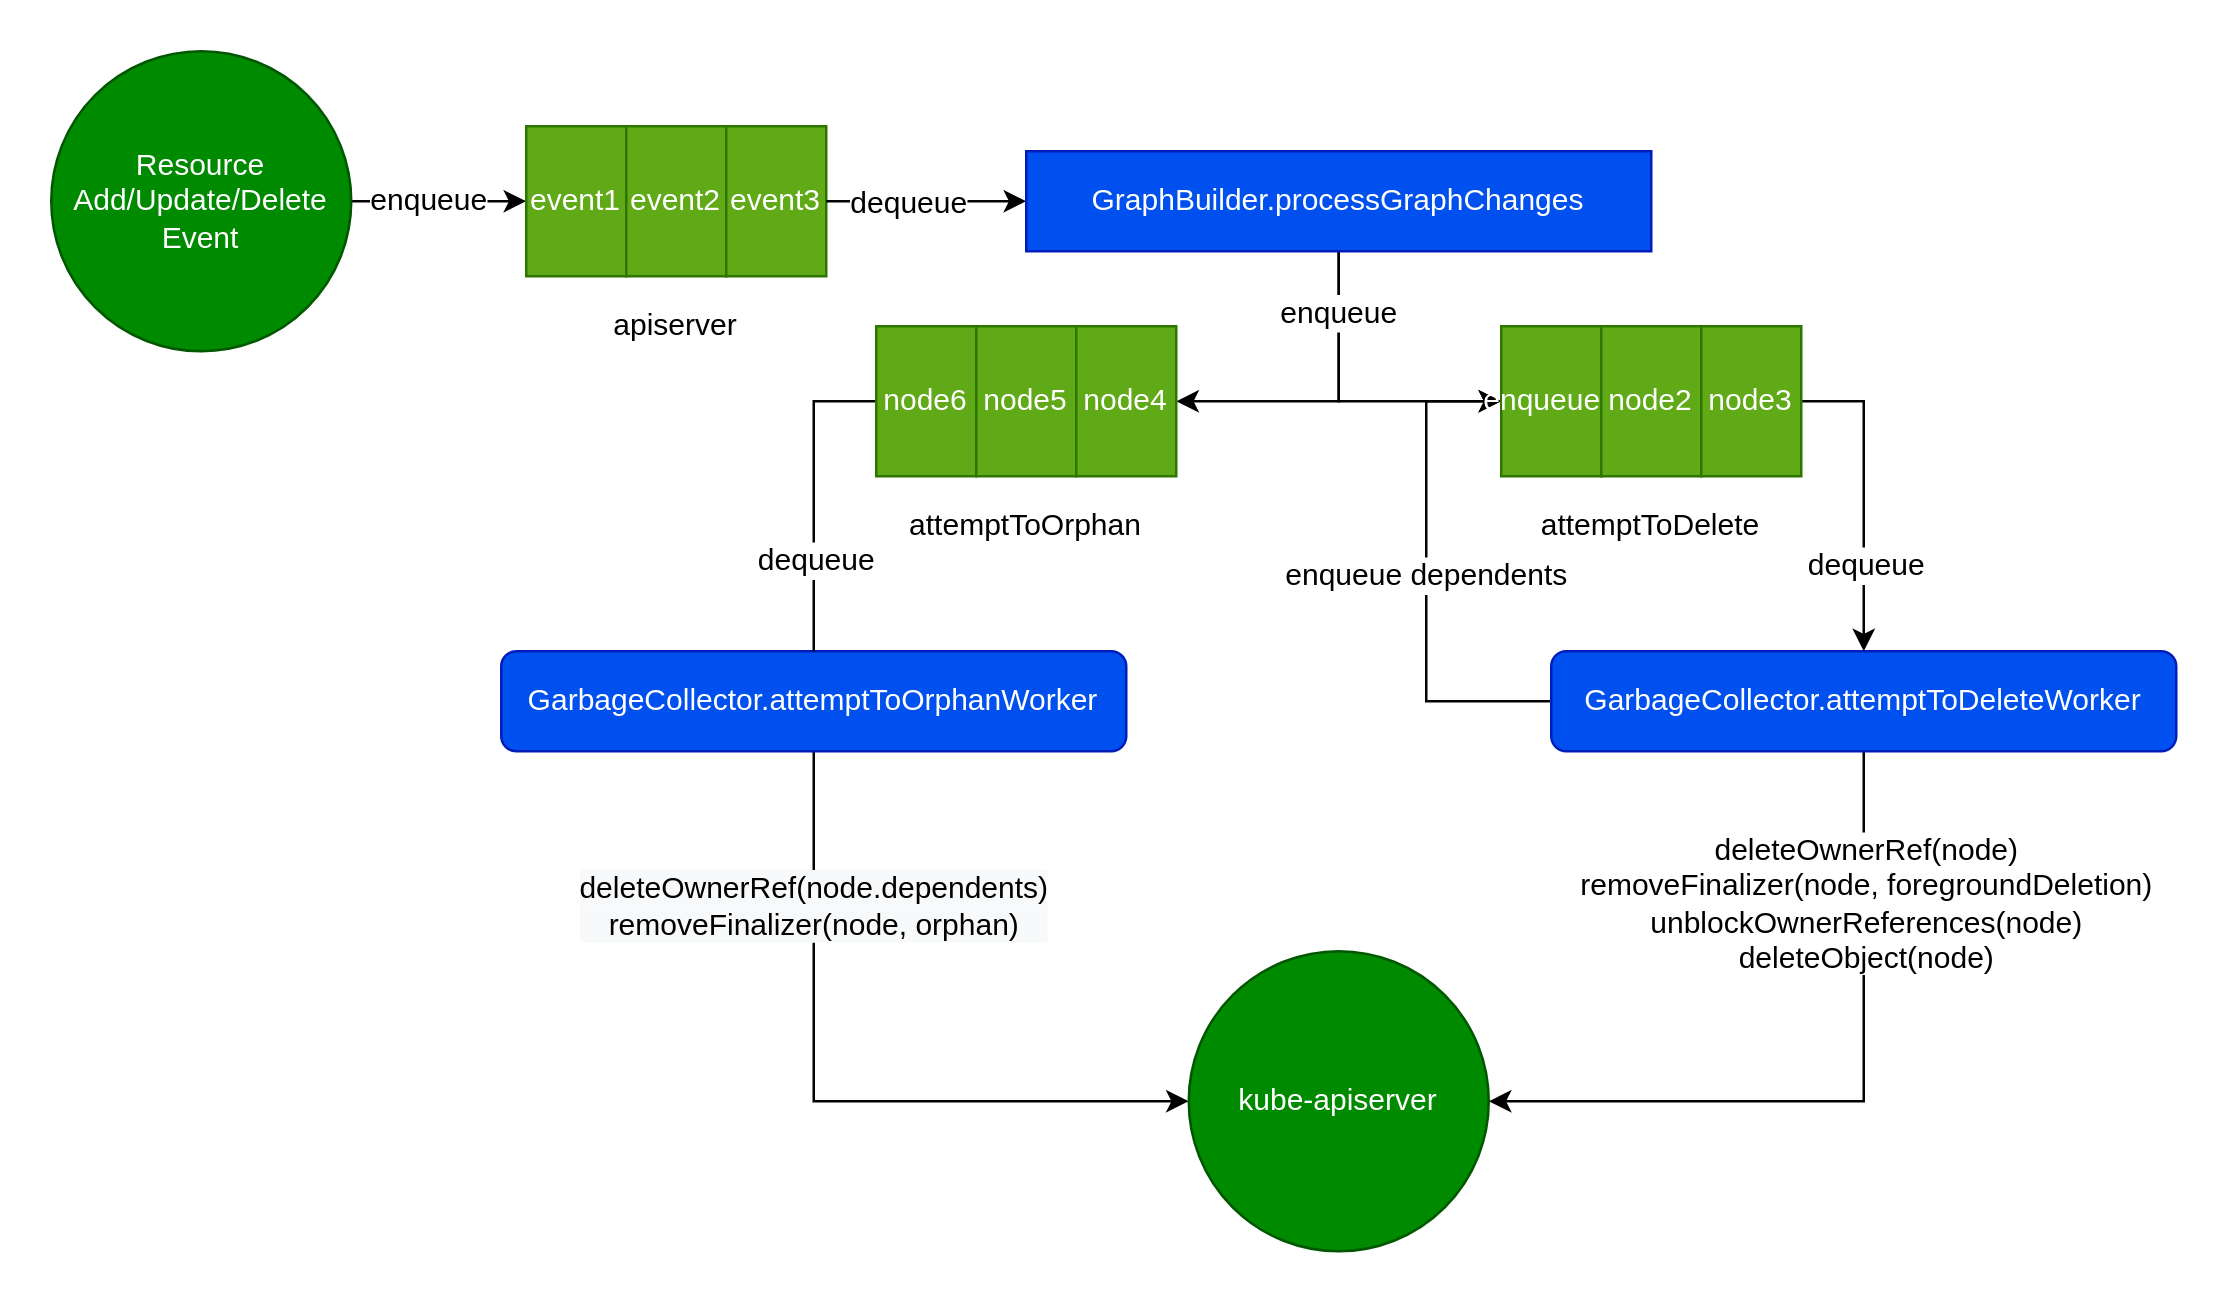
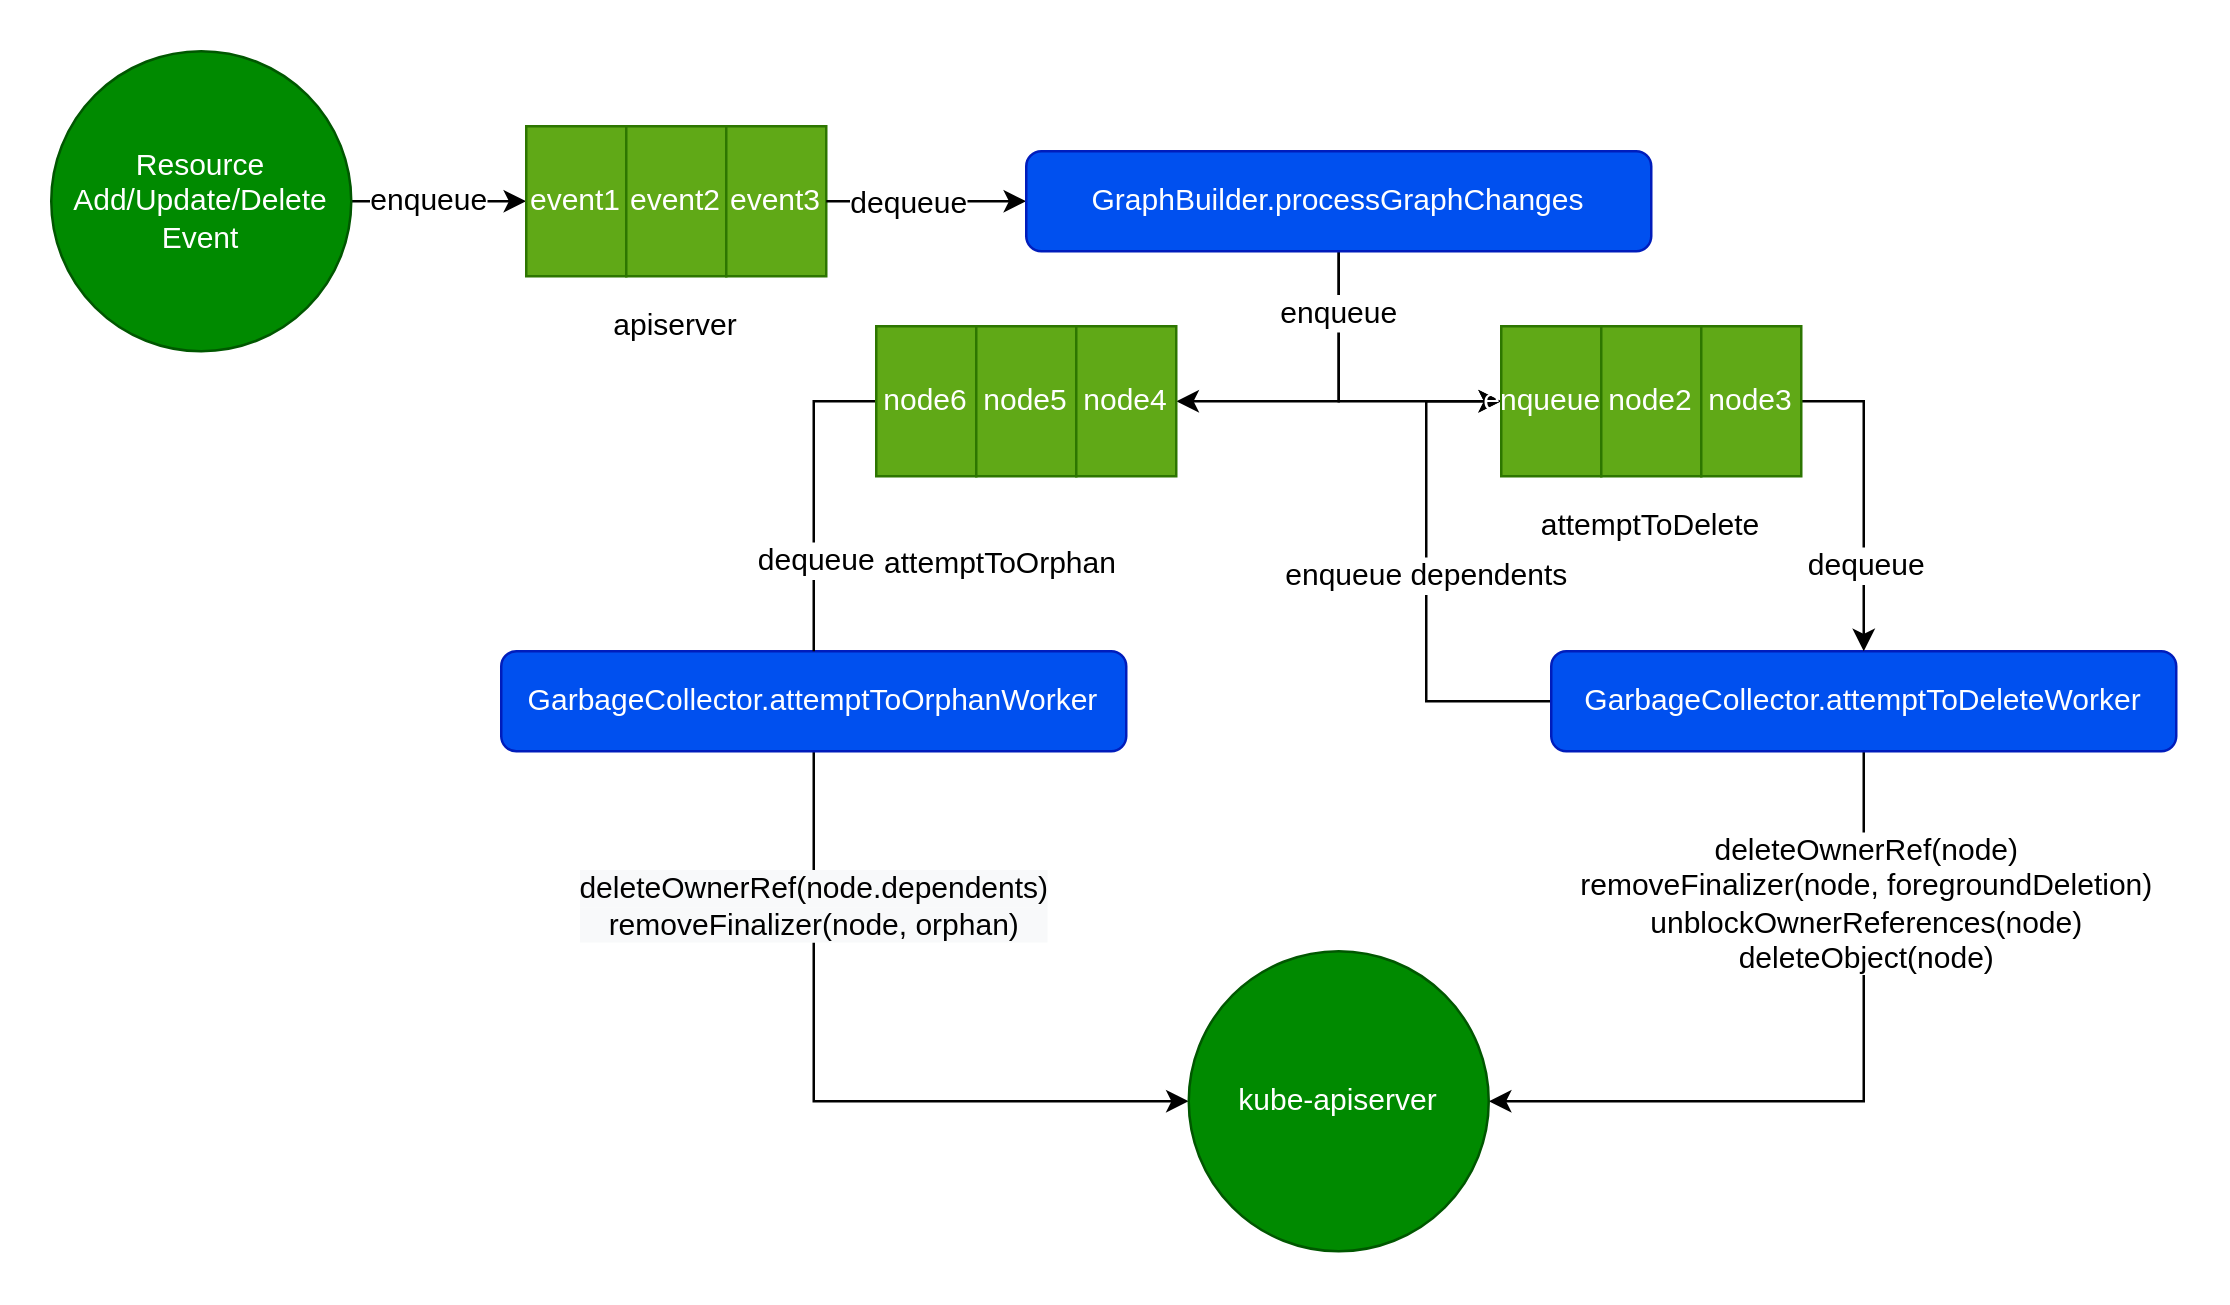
node "GraphBuilder.processGraphChanges": shape rectangle -> rounded rectangle
node "attemptToOrphan": moved (1026, 526) -> (1001, 564)
